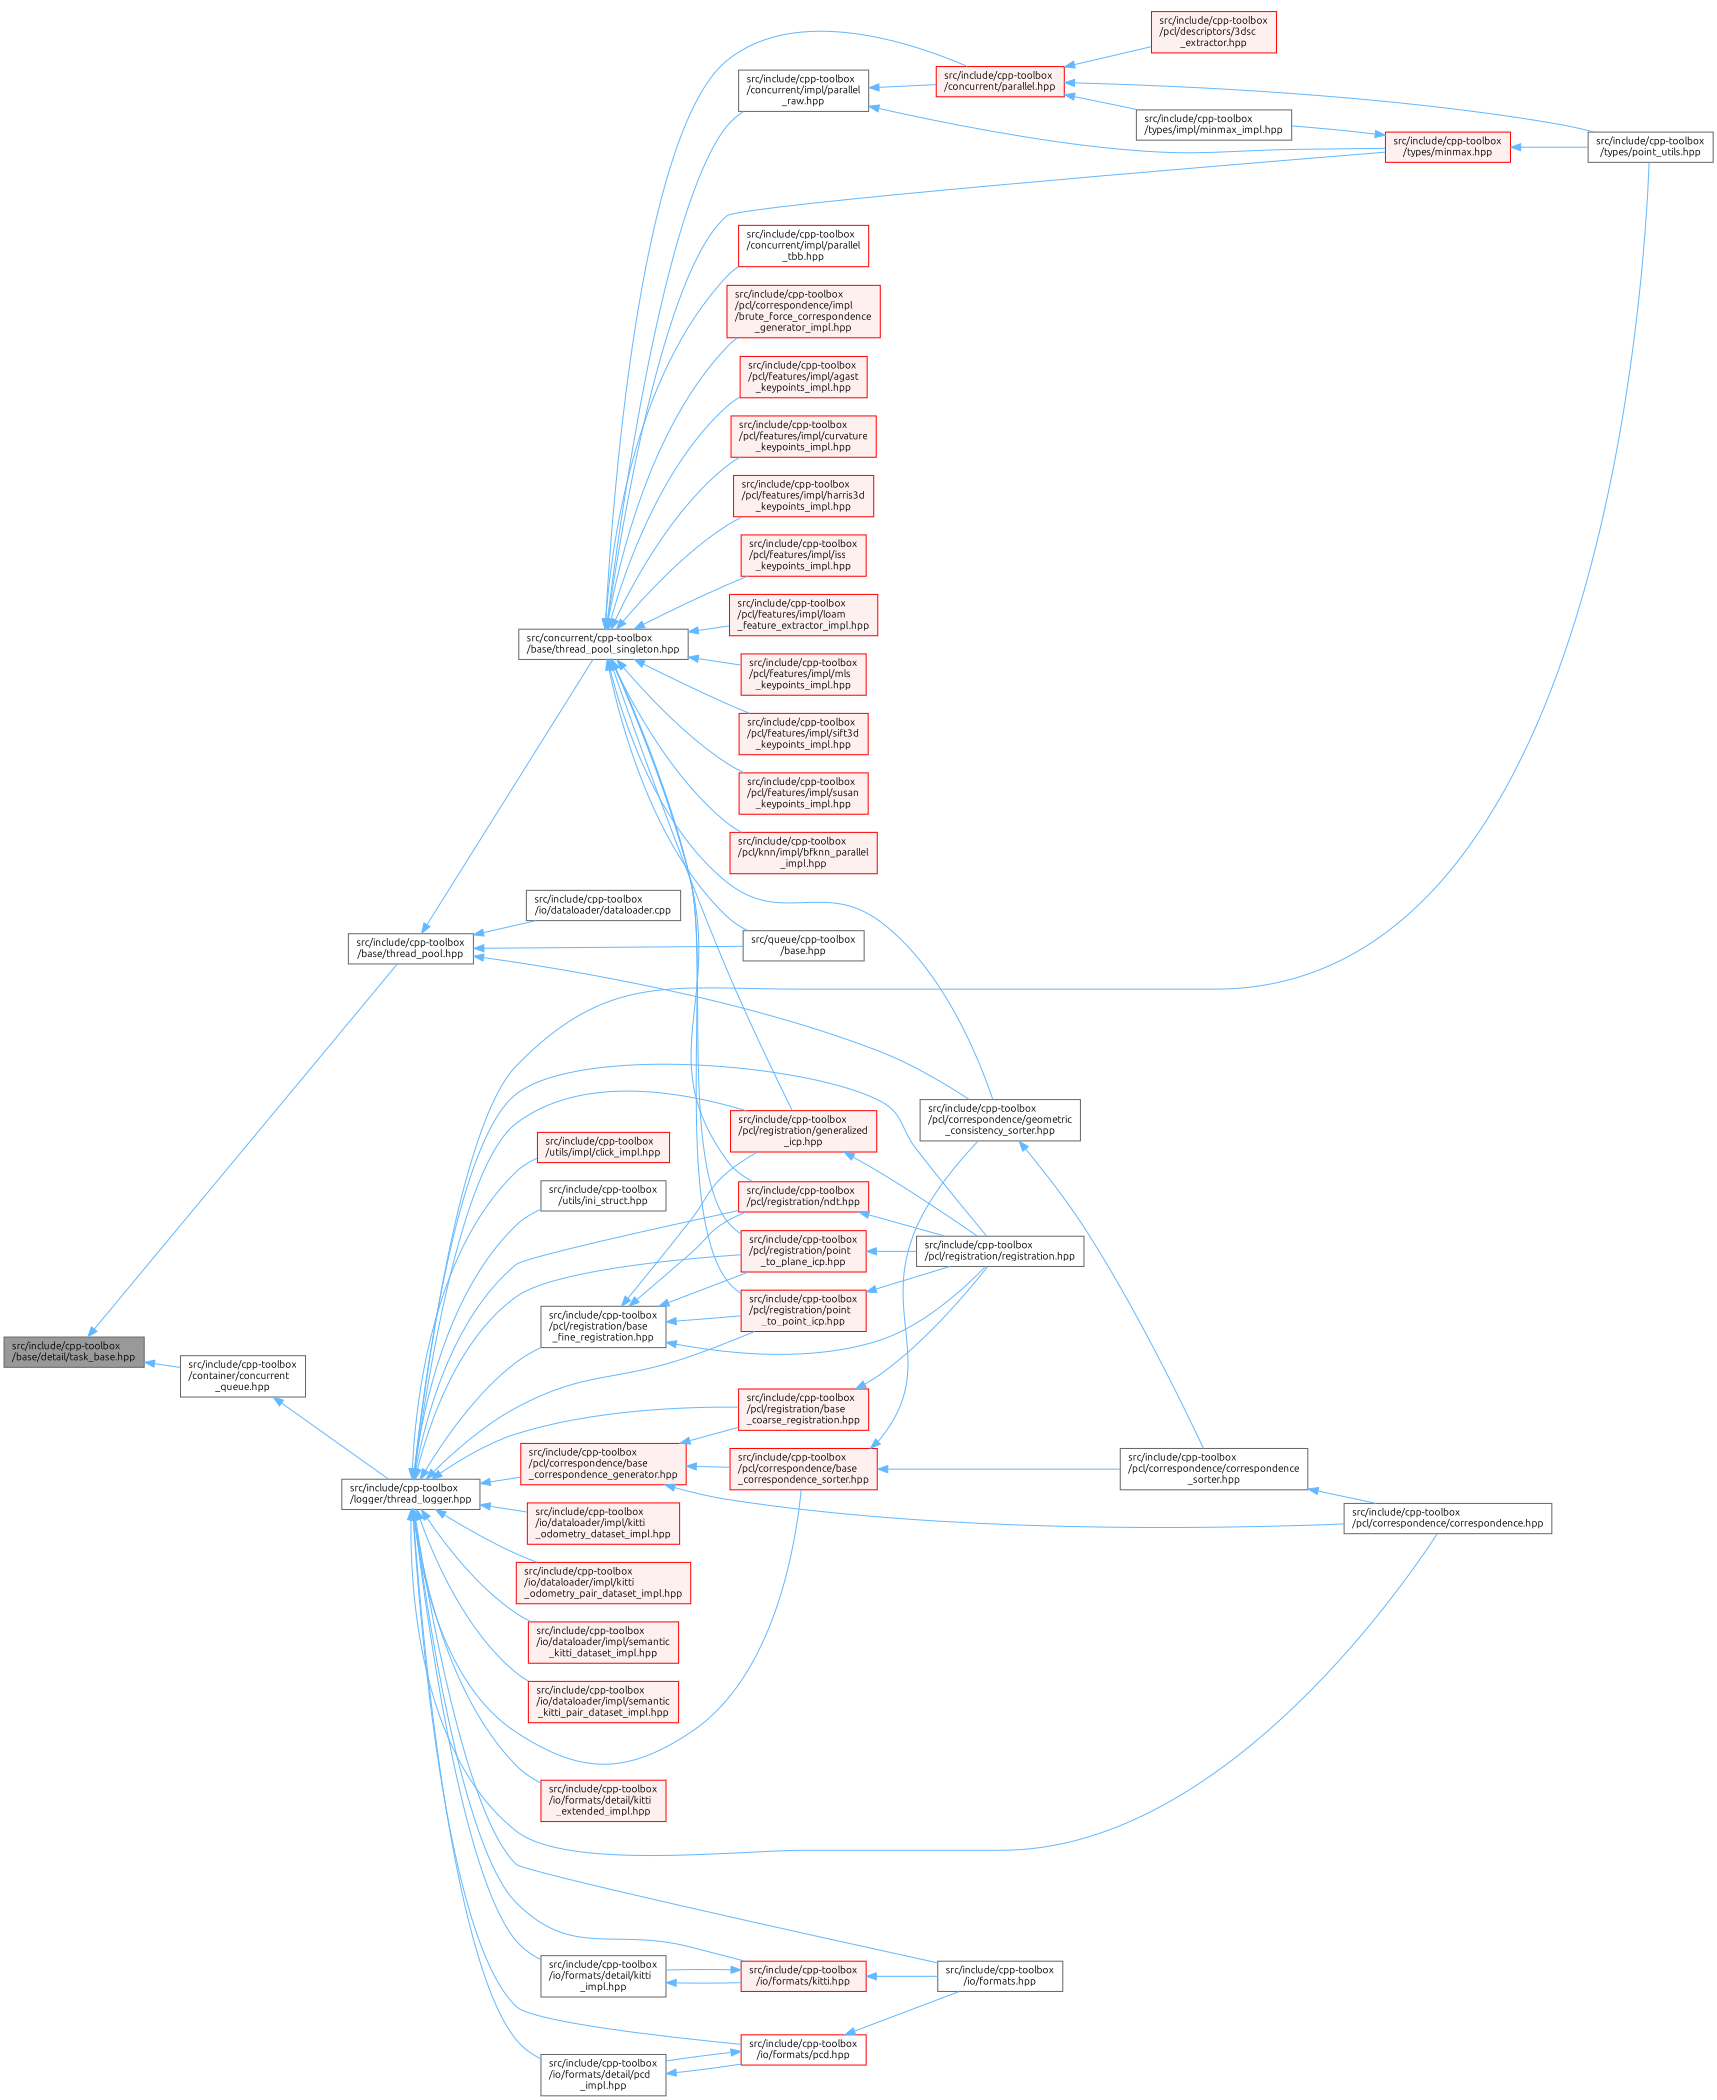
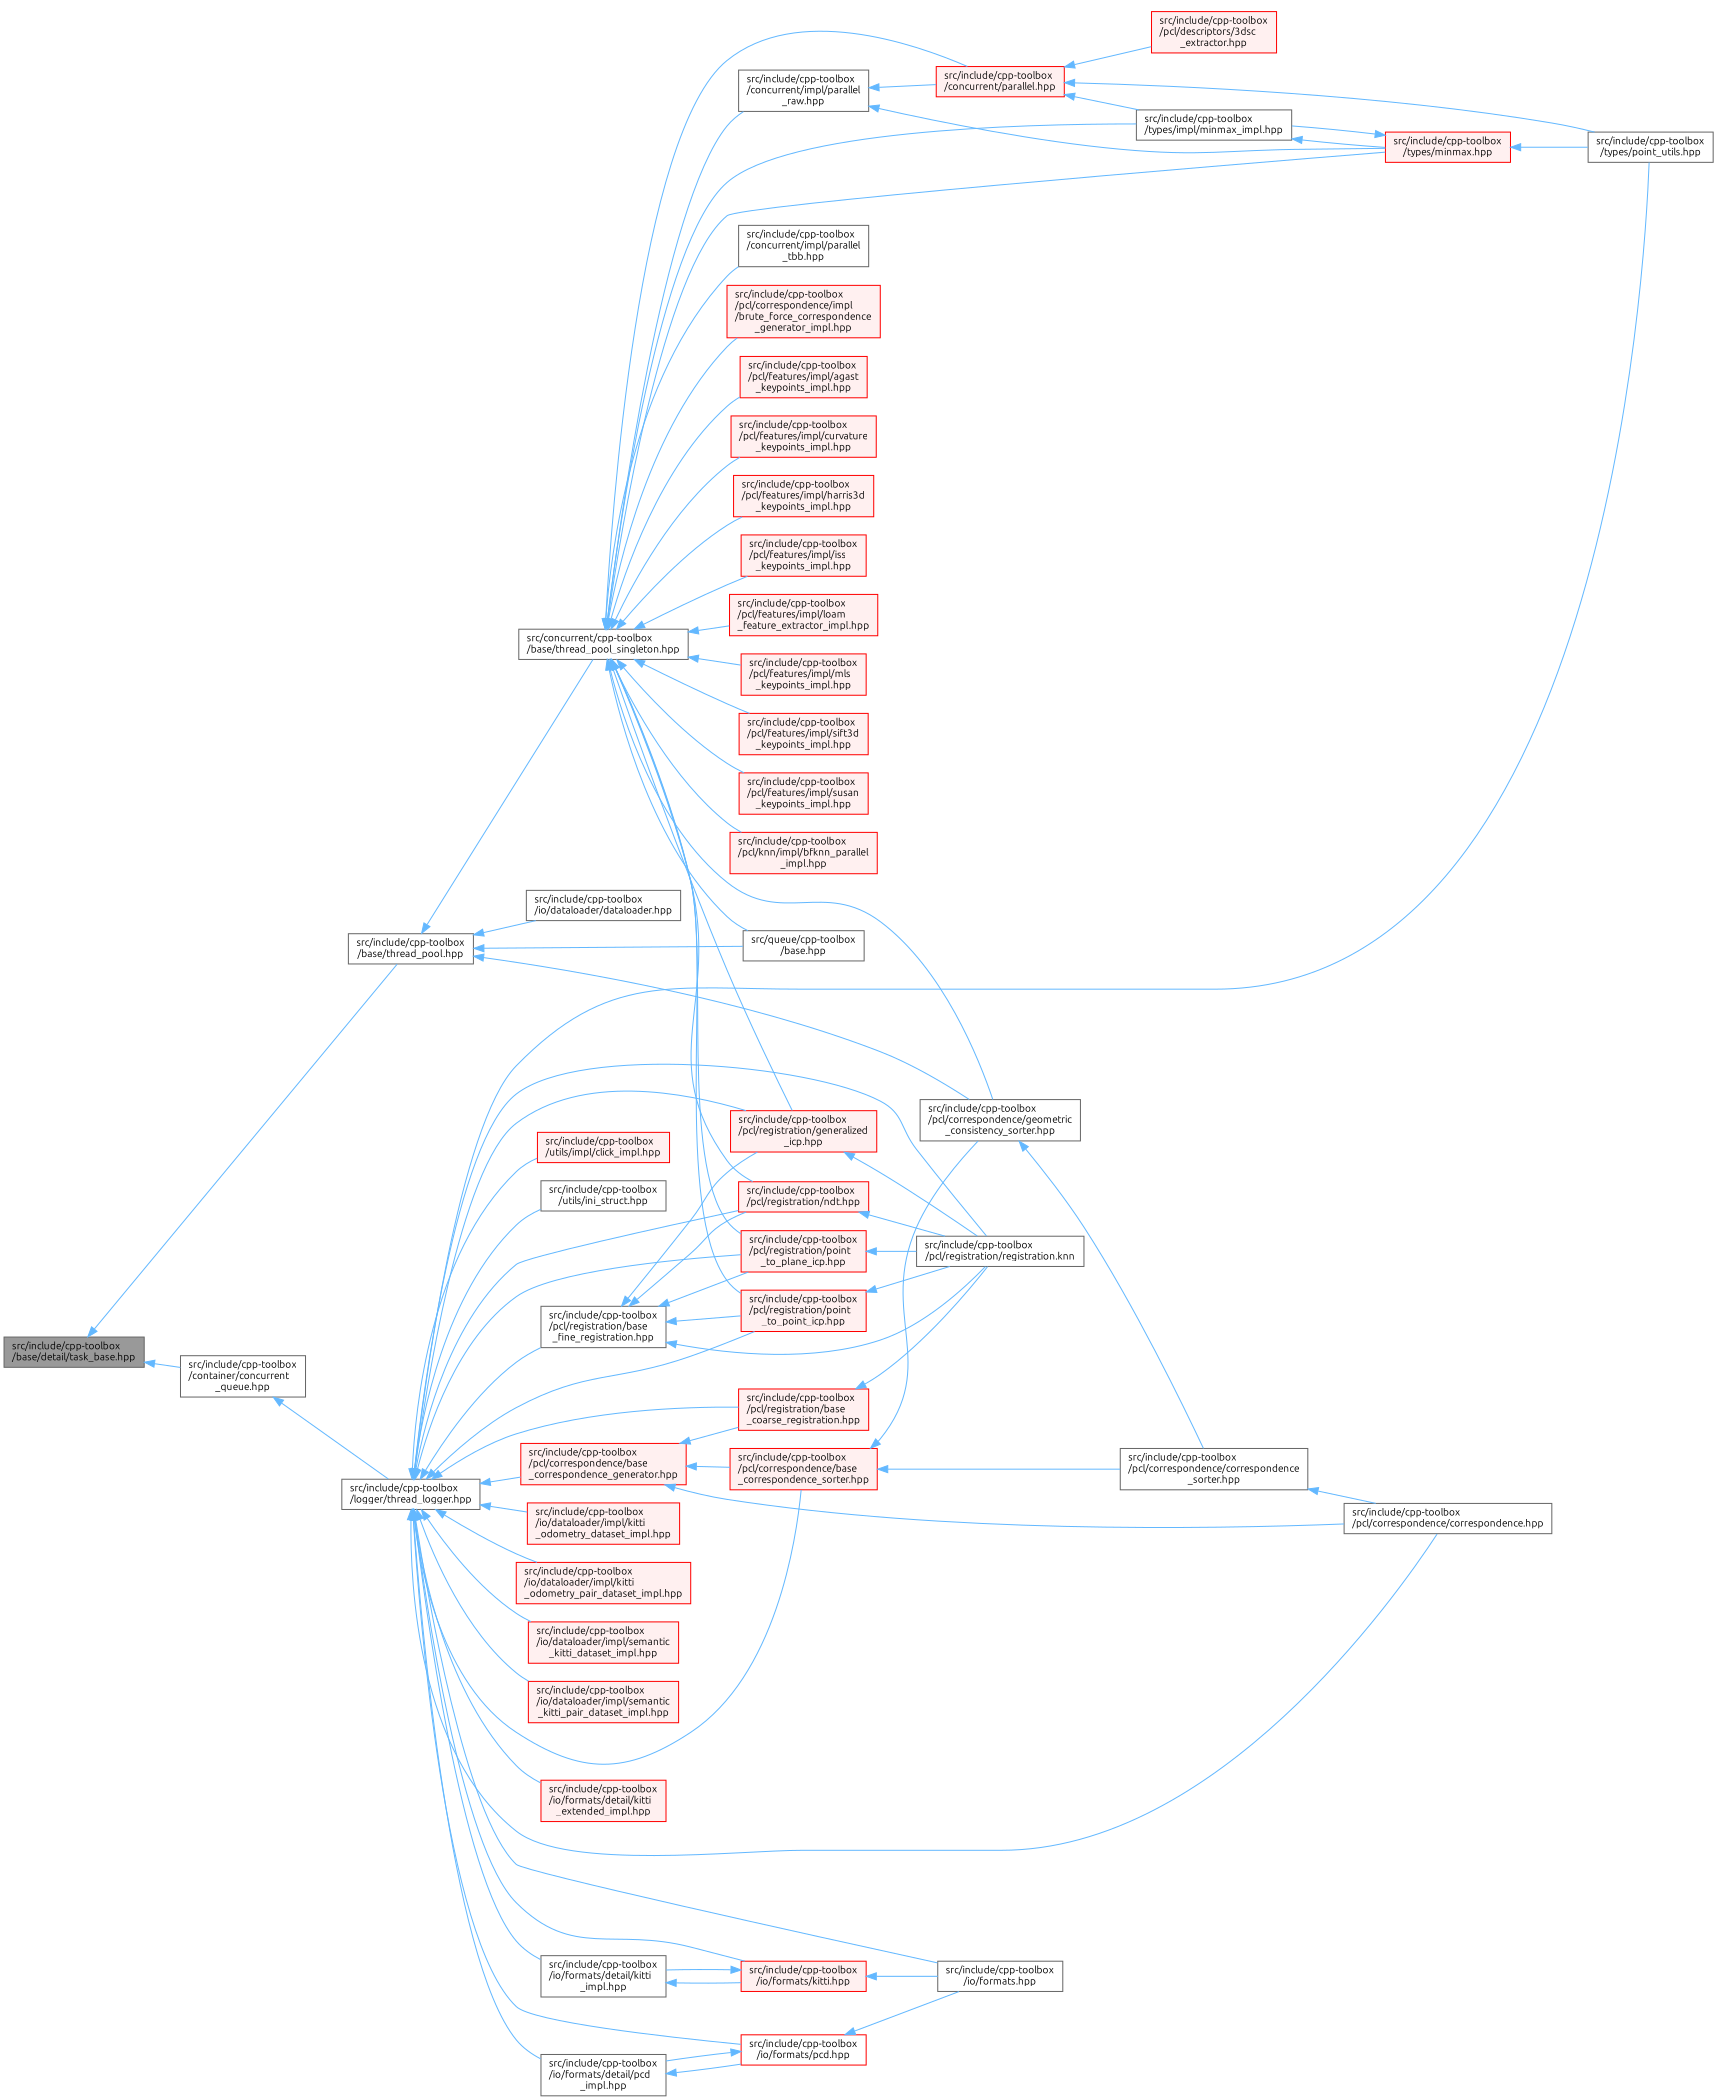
edge "src/include/cpp-toolbox /types/minmax.hpp" -> "src/include/cpp-toolbox /types/impl/minmax_impl.hpp": added
edge "src/include/cpp-toolbox /types/impl/minmax_impl.hpp" -> "src/concurrent/cpp-toolbox /base/thread_pool_singleton.hpp": added
node "src/include/cpp-toolbox /concurrent/impl/parallel _tbb.hpp": color red -> grey40
node "src/include/cpp-toolbox /io/dataloader/dataloader.cpp": label "src/include/cpp-toolbox /io/dataloader/dataloader.cpp" -> "src/include/cpp-toolbox /io/dataloader/dataloader.hpp"
node "src/include/cpp-toolbox /pcl/registration/registration.hpp": label "src/include/cpp-toolbox /pcl/registration/registration.hpp" -> "src/include/cpp-toolbox /pcl/registration/registration.knn"
